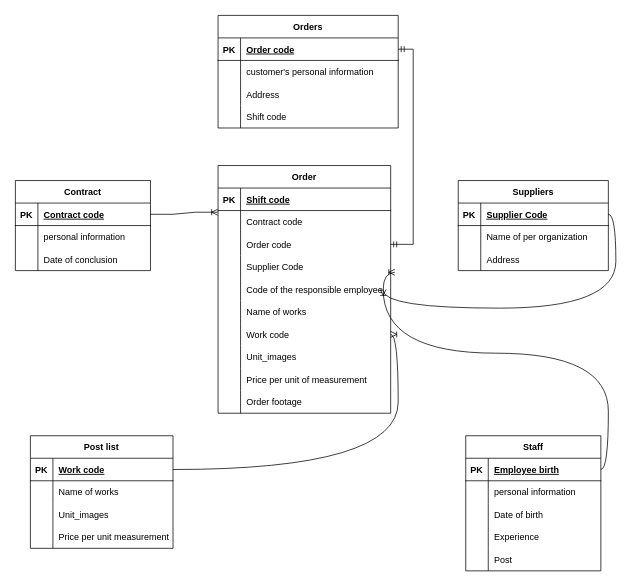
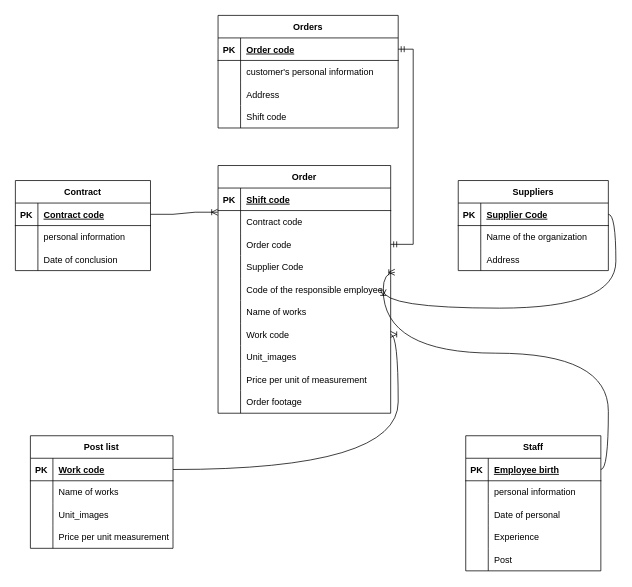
node "Name of per organization": label "Name of per organization" -> "Name of the organization"
node "Date of birth": label "Date of birth" -> "Date of personal"
